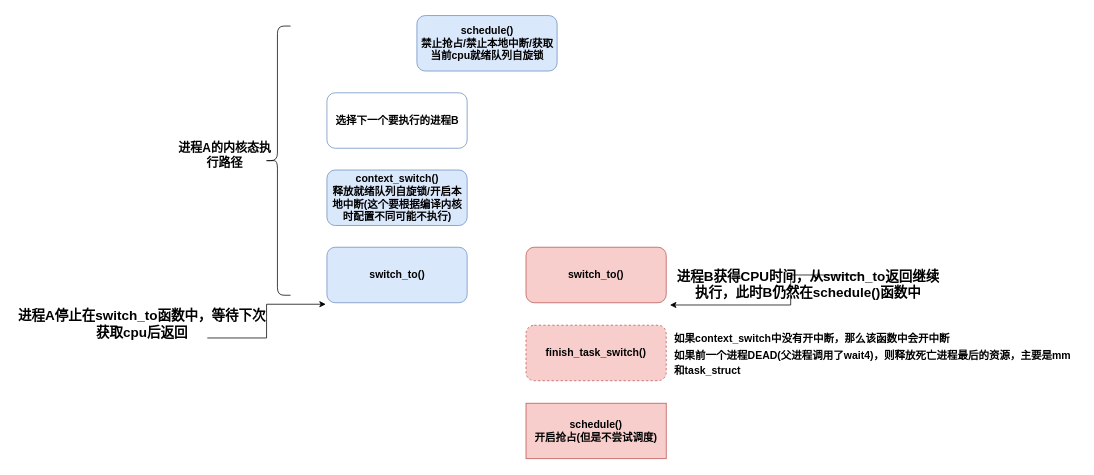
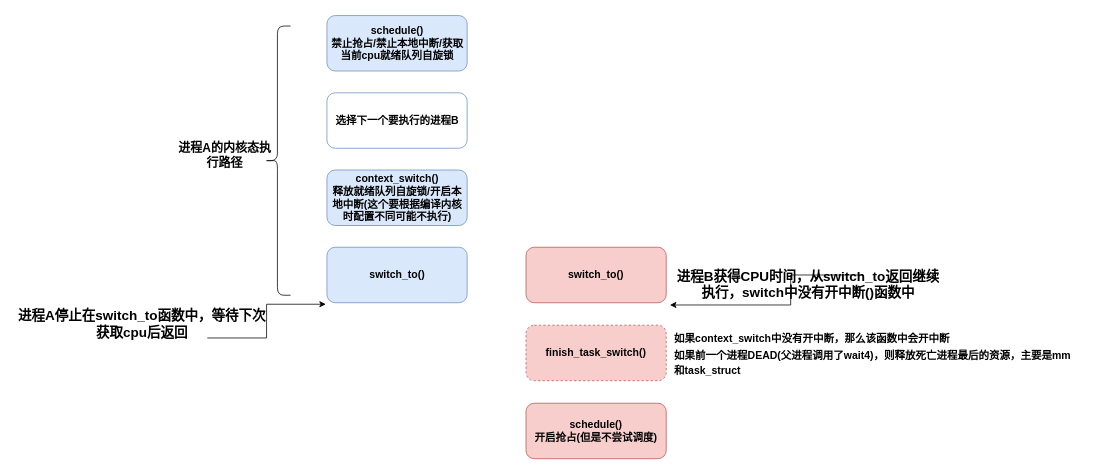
node "schedule() 禁止抢占/禁止本地中断/获取当前cpu就绪队列自旋锁": moved (487, 43) -> (397, 43)
node "进程B获得CPU时间，从switch_to返回继续执行，此时B仍然在schedule()函数中": label "进程B获得CPU时间，从switch_to返回继续执行，此时B仍然在schedule()函数中" -> "进程B获得CPU时间，从switch_to返回继续执行，switch中没有开中断()函数中"
node "schedule() 开启抢占(但是不尝试调度)": shape rectangle -> rounded rectangle
